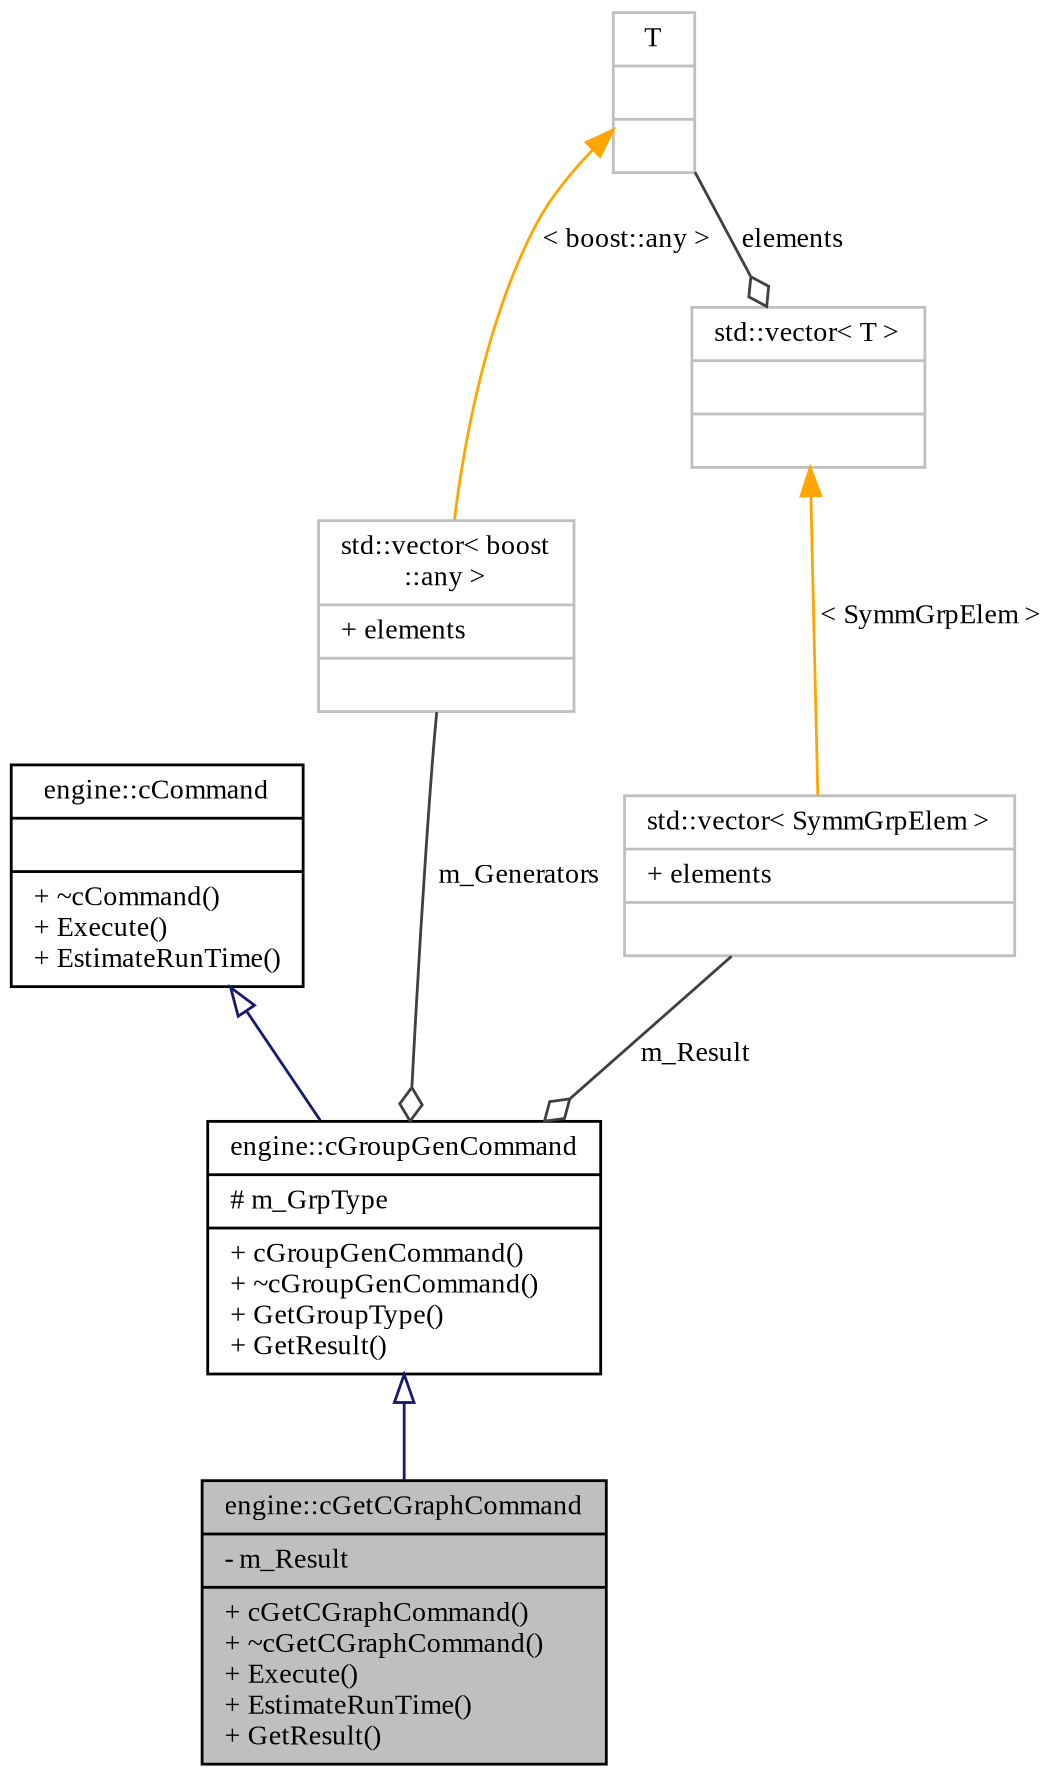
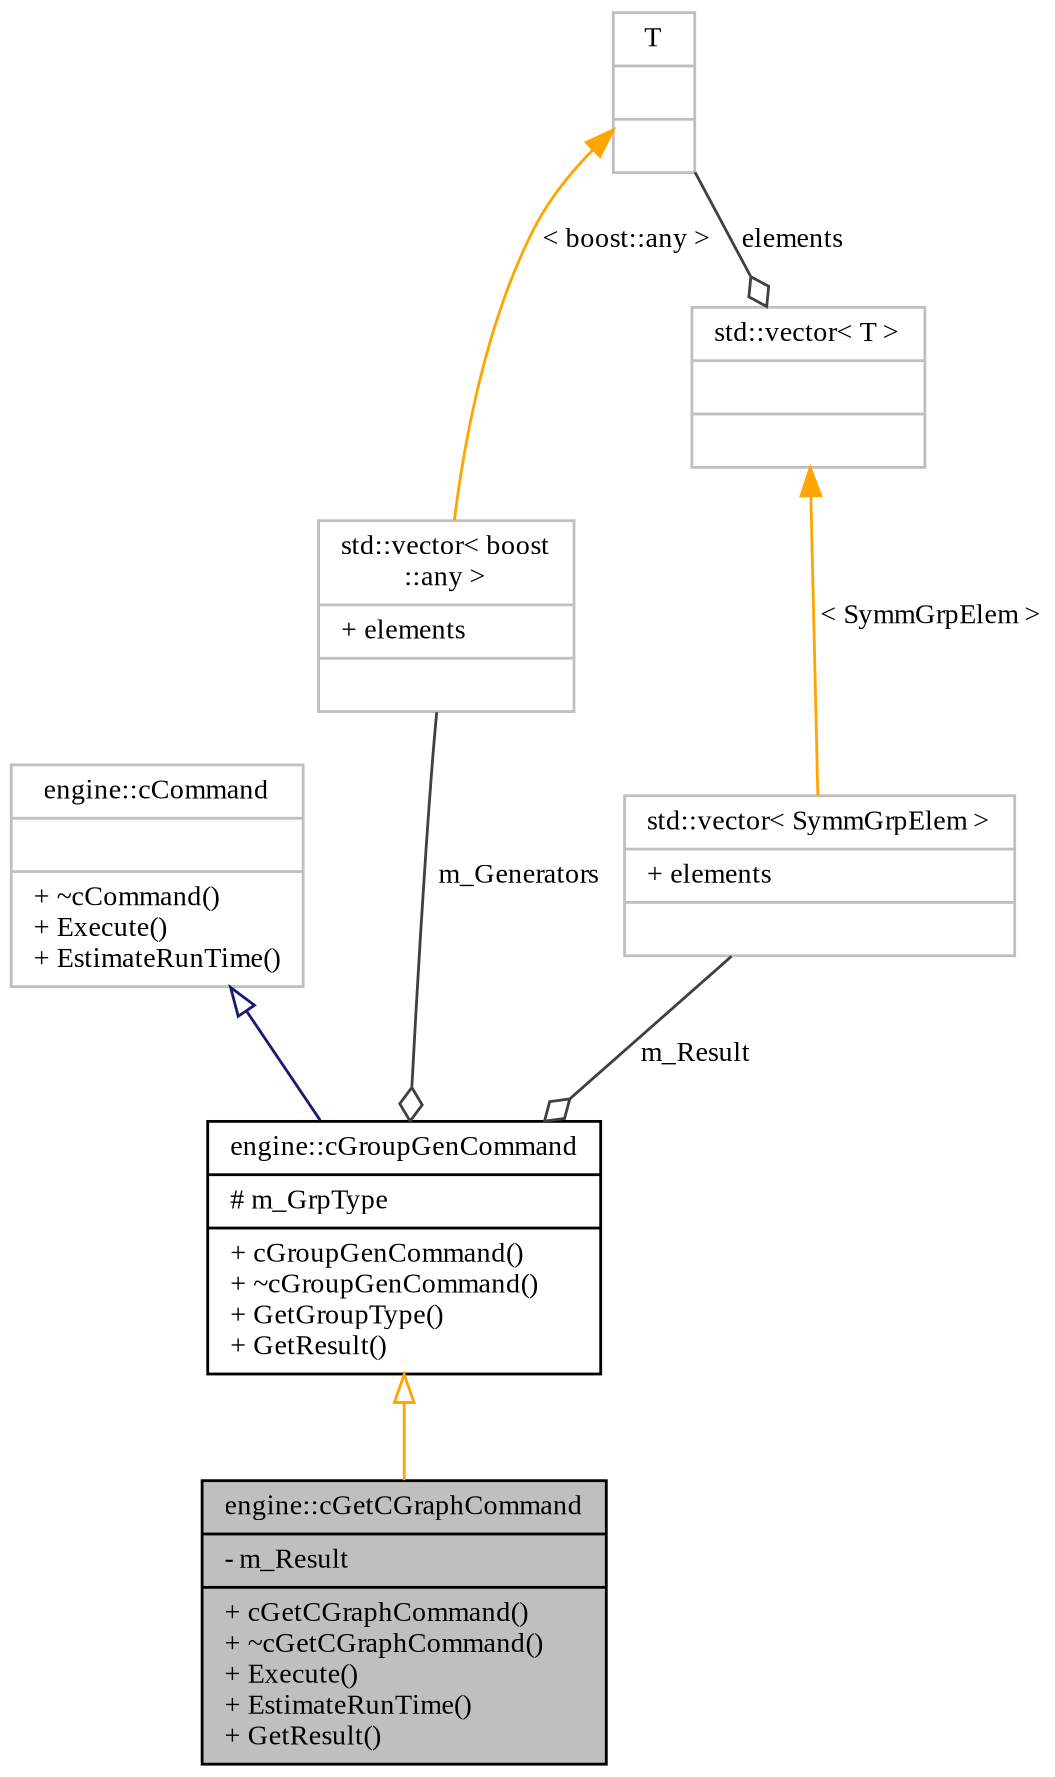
node "engine::cCommand": color black -> grey75
edge "engine::cGetCGraphCommand" -> "engine::cGroupGenCommand": color midnightblue -> orange
